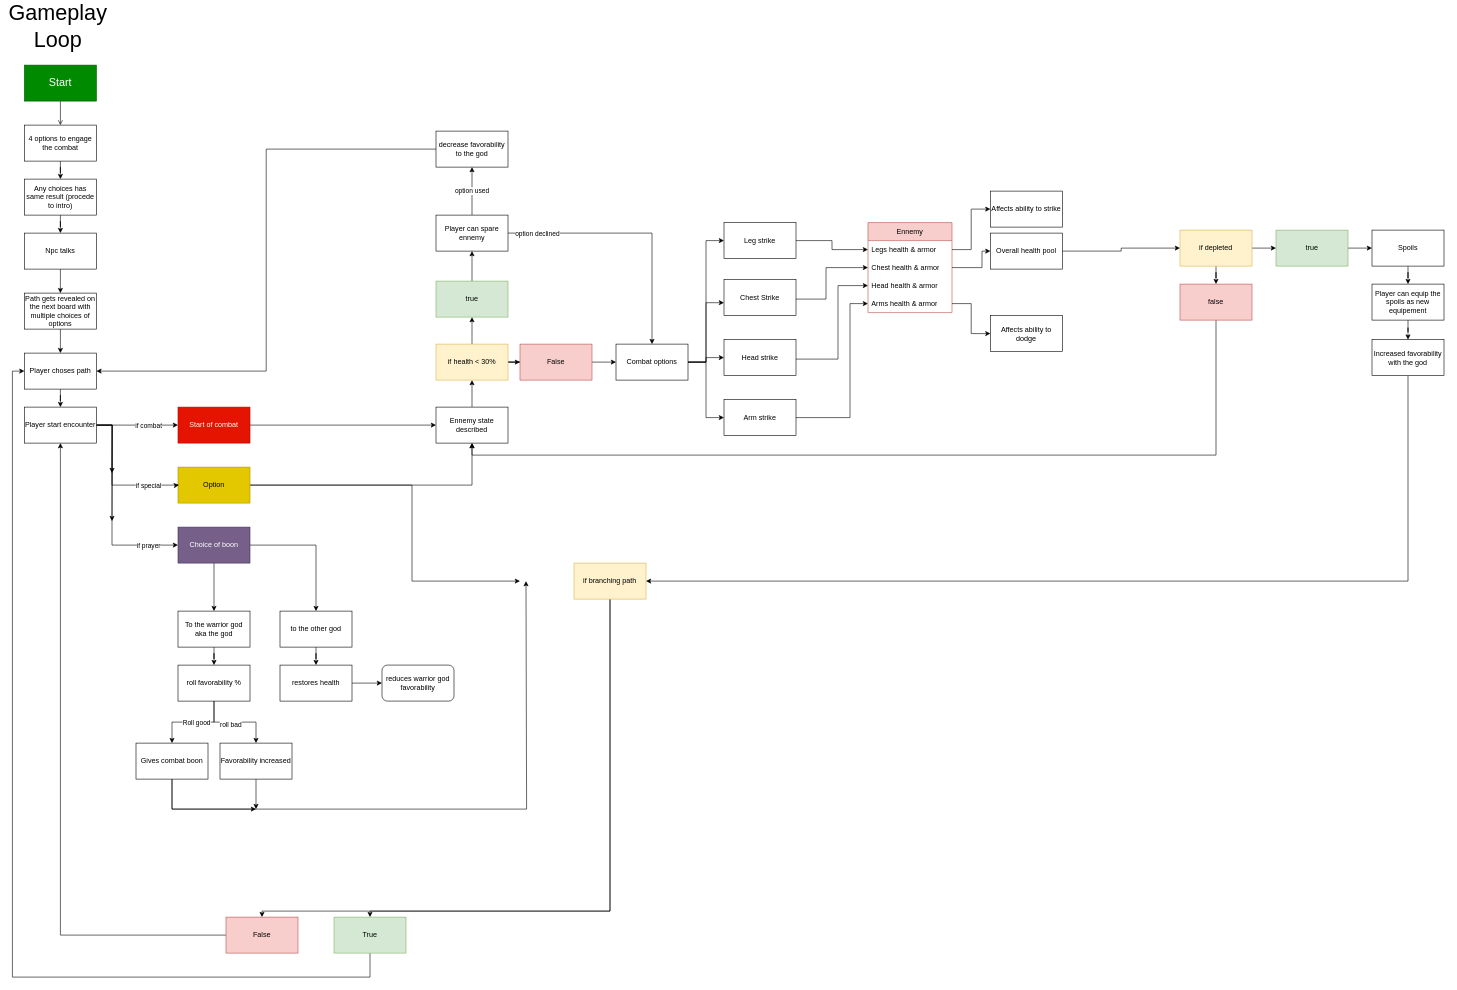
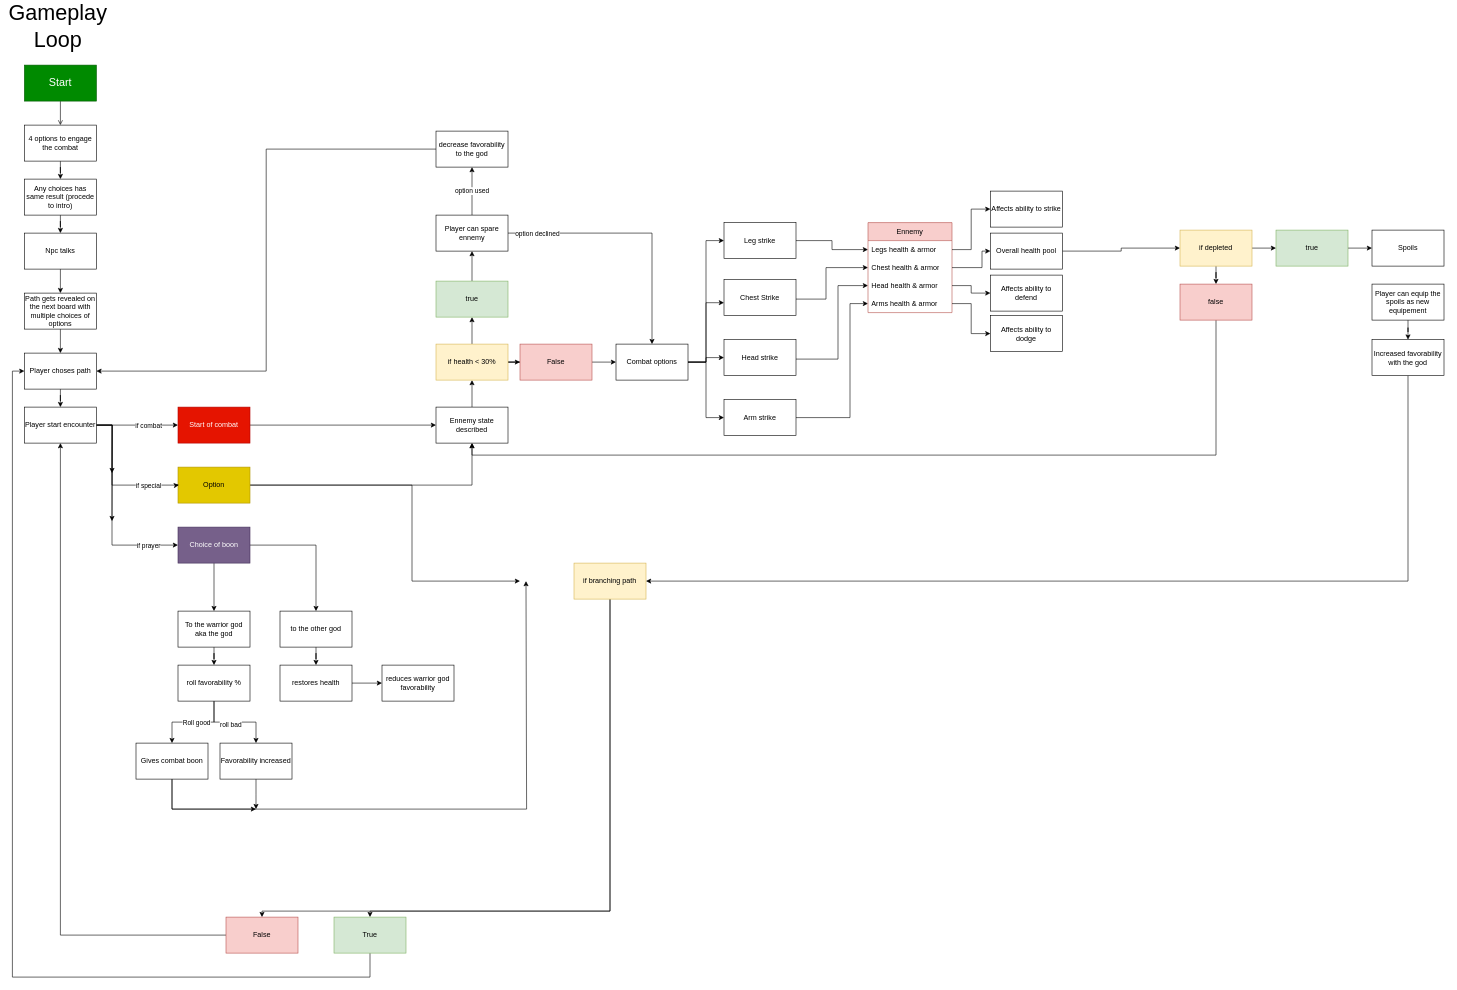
edge "Spoils" -> "Player can equip the spoils as new equipement": removed
edge "Head health & armor" -> "Affects ability to defend": added
node "Affects ability to defend": added
node "reduces warrior god favorability": shape rounded rectangle -> rectangle
